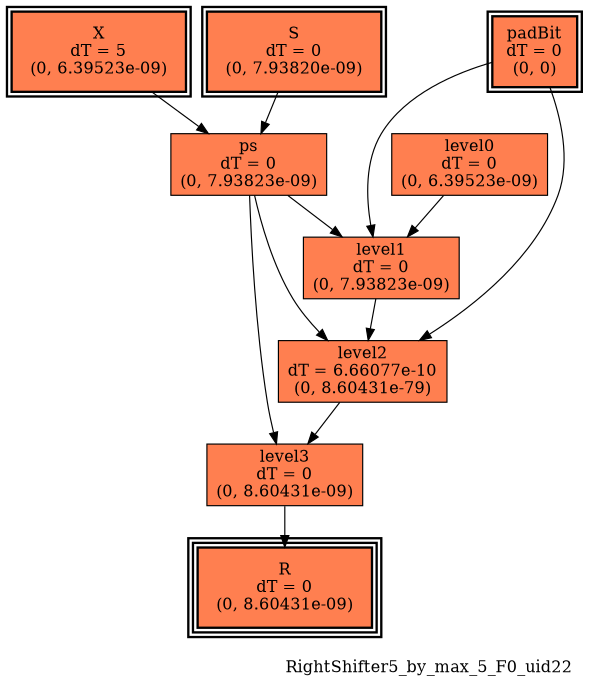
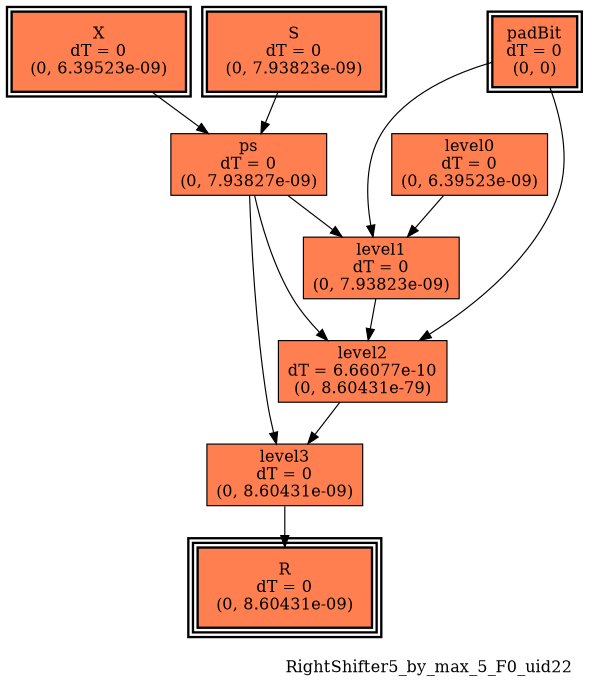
node "X dT = 5 (0, 6.39523e-09)": label "X dT = 5 (0, 6.39523e-09)" -> "X dT = 0 (0, 6.39523e-09)"
node "S dT = 0 (0, 7.93820e-09)": label "S dT = 0 (0, 7.93820e-09)" -> "S dT = 0 (0, 7.93823e-09)"
node "ps dT = 0 (0, 7.93823e-09)": label "ps dT = 0 (0, 7.93823e-09)" -> "ps dT = 0 (0, 7.93827e-09)"
